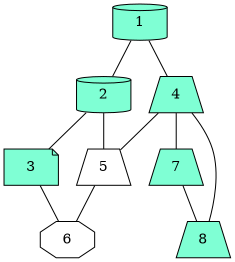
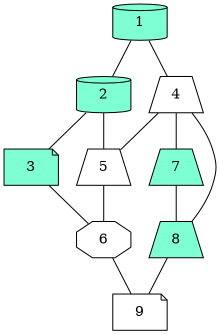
node "4": fillcolor aquamarine -> white
node "9": added
